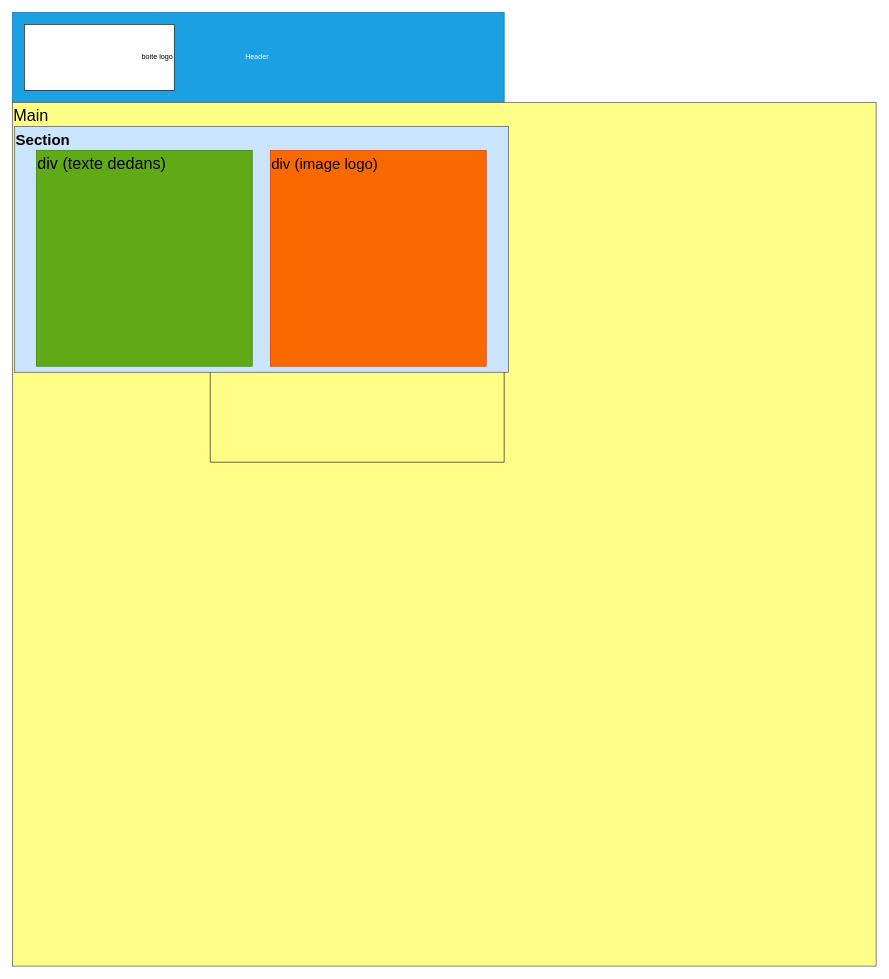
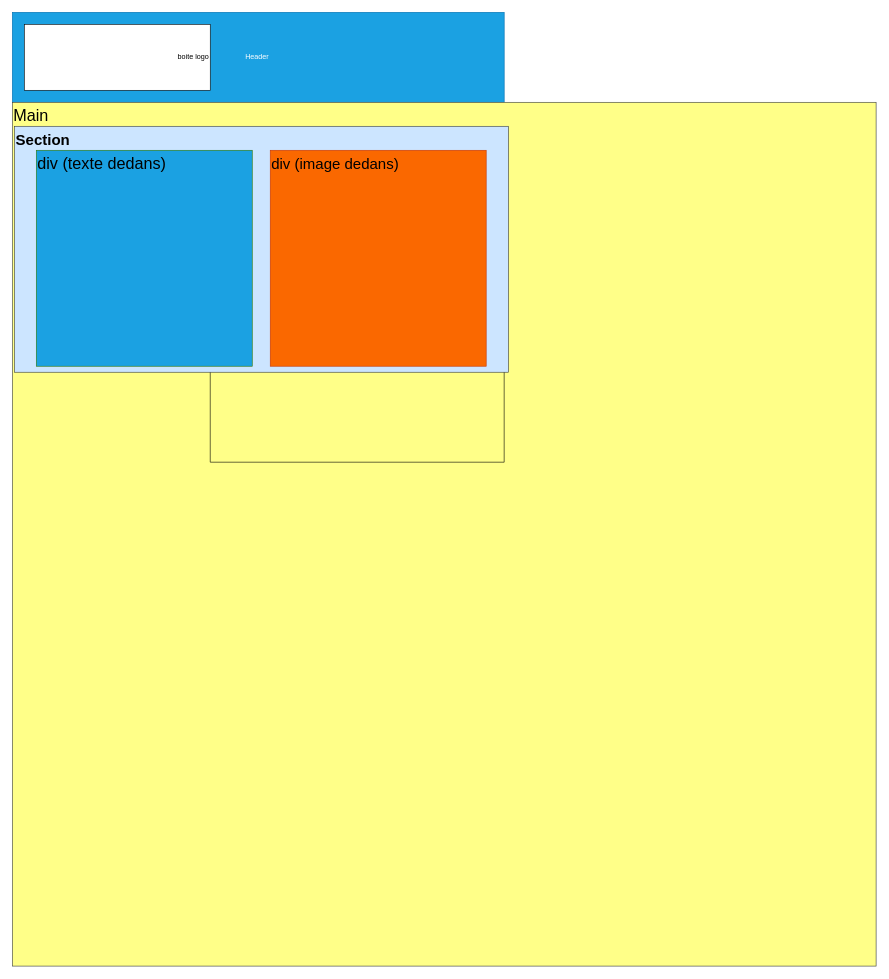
node "boite logo": size 150x66 -> 186x66
node "div (image logo)": label "div (image logo)" -> "div (image dedans)"
node "div (texte dedans)": fillcolor #60a917 -> #1ba1e2
